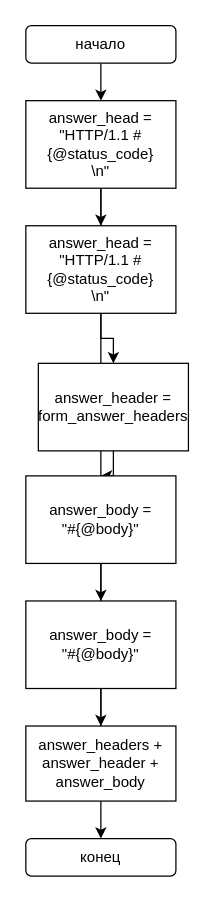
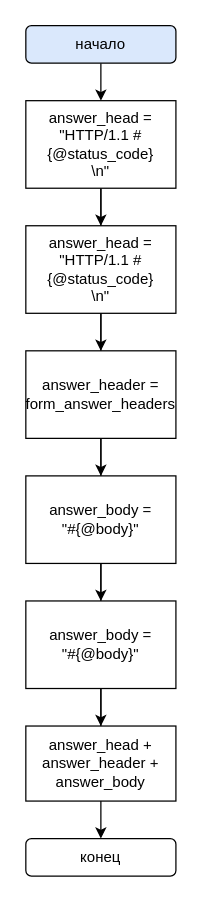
node "начало": fillcolor #ffffff -> #dae8fc
node "answer_header = form_answer_headers": moved (113, 407) -> (101, 394)
node "answer_headers + answer_header + answer_body": label "answer_headers + answer_header + answer_body" -> "answer_head + answer_header + answer_body"
